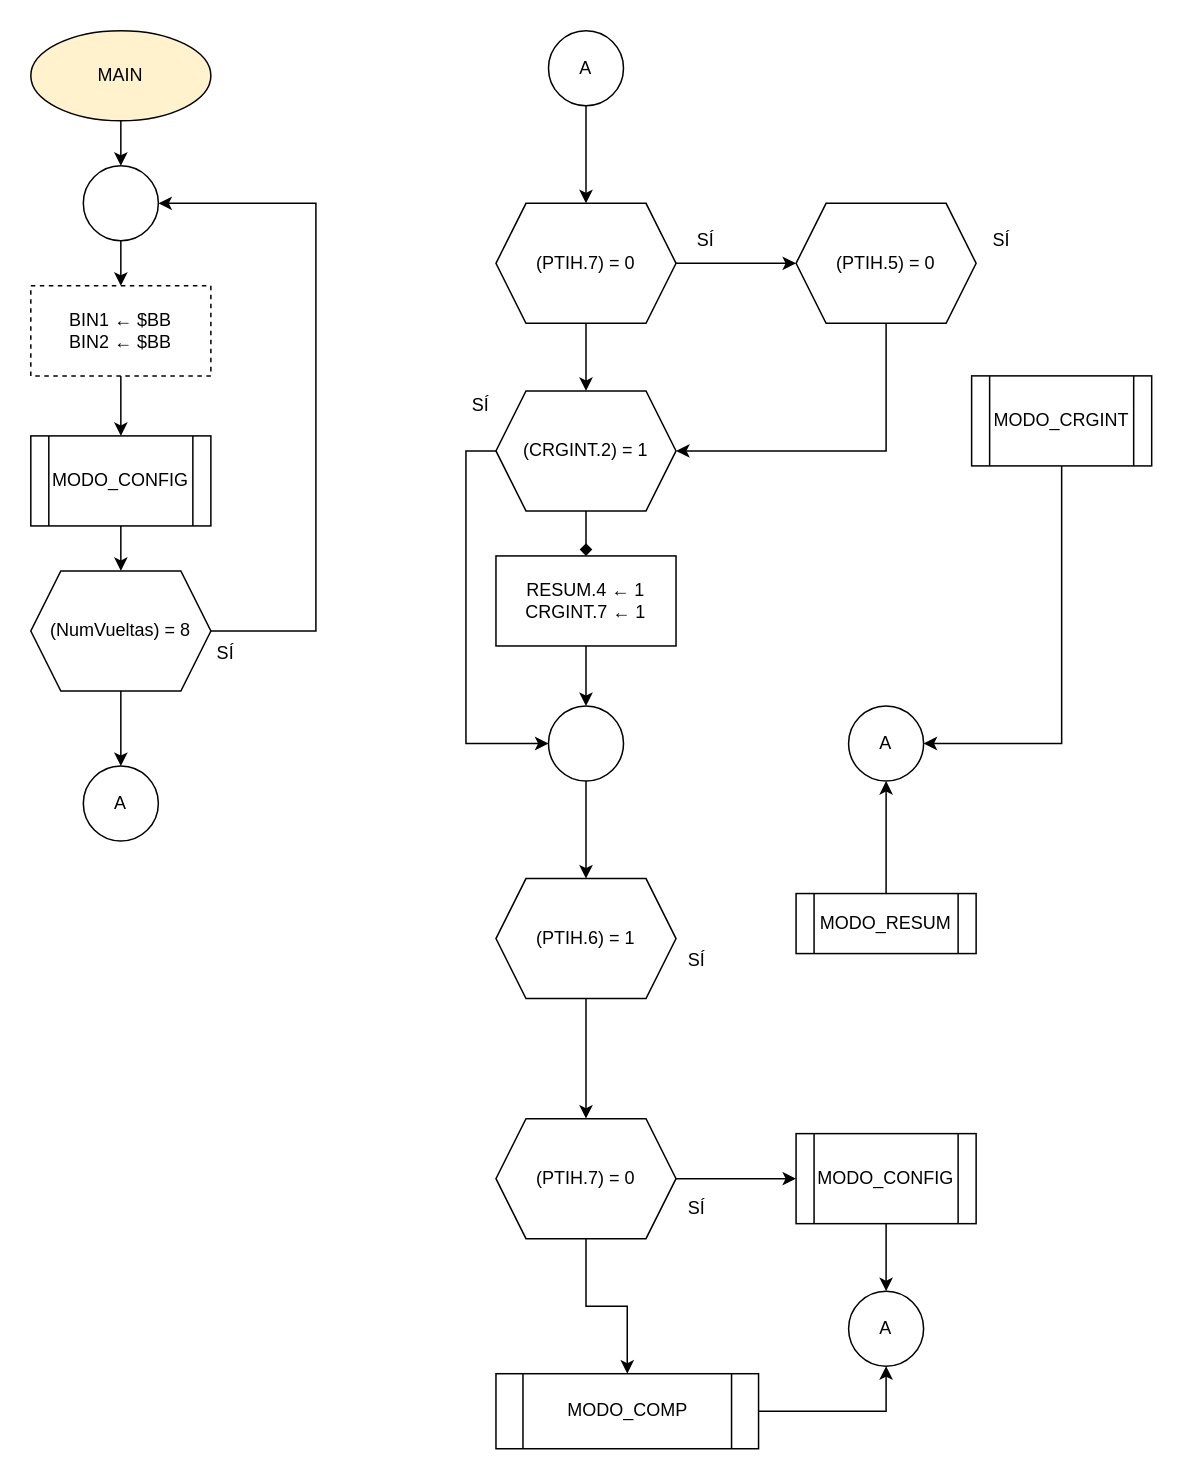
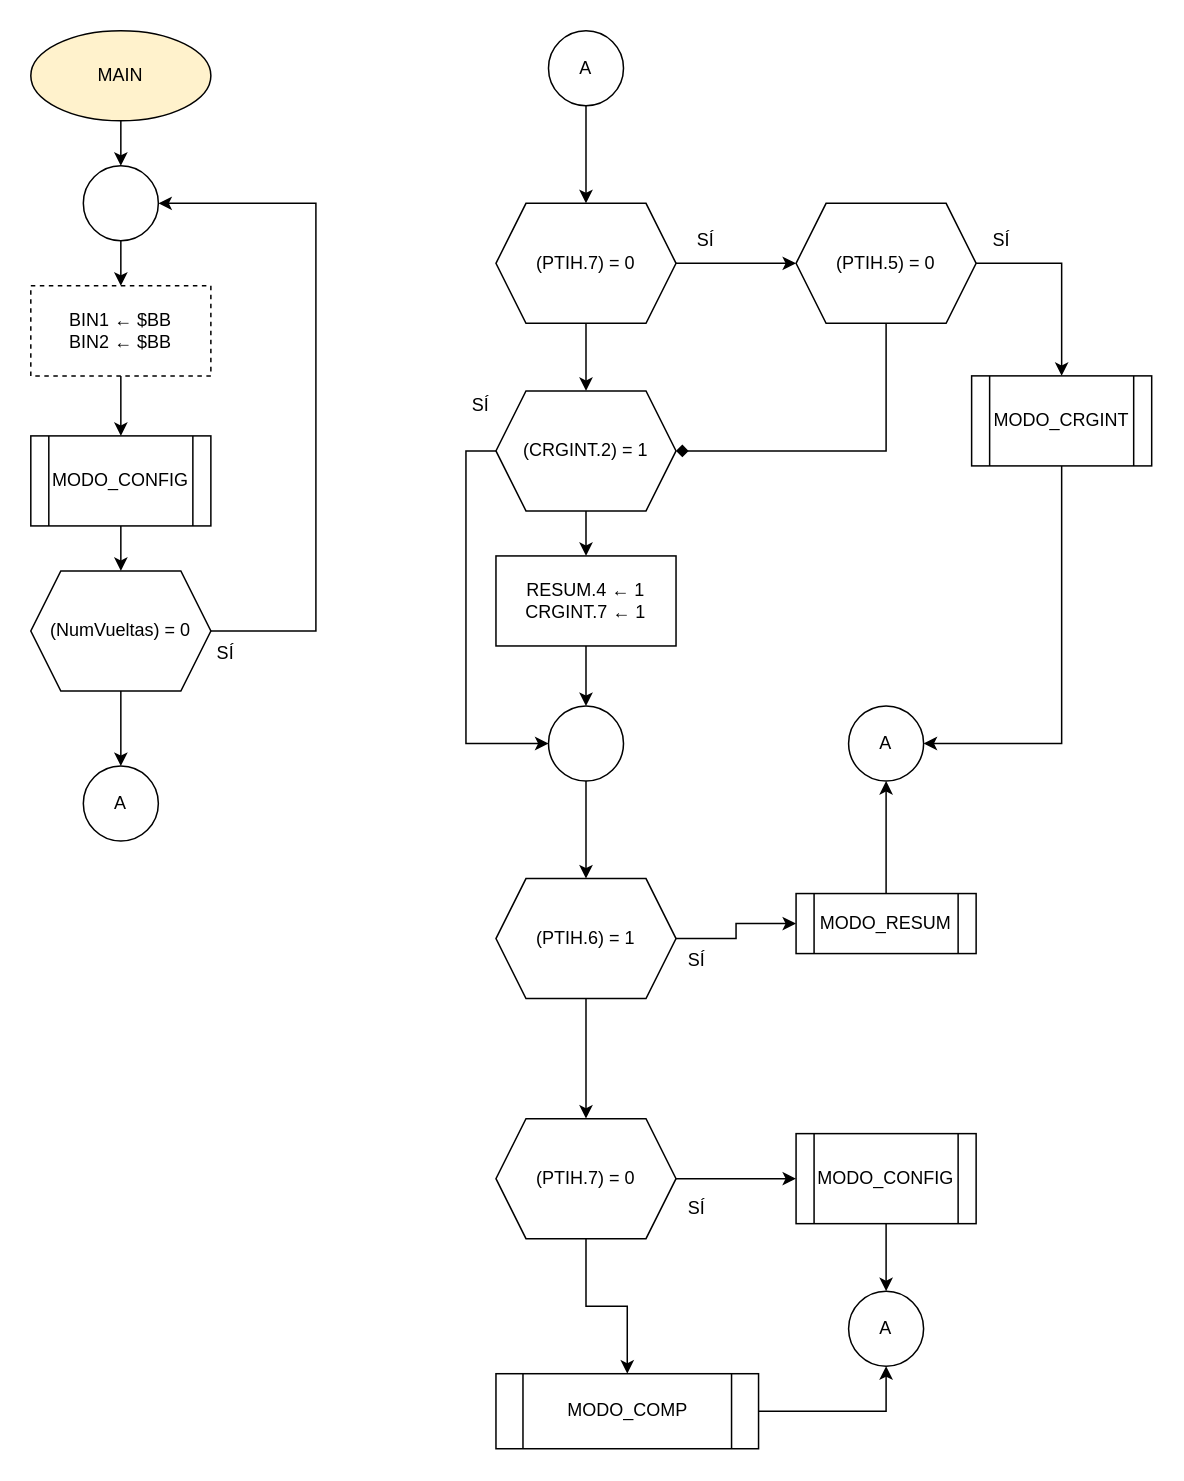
edge "(PTIH.5) = 0" -> "MODO_CRGINT": added
edge "(PTIH.5) = 0" -> "(CRGINT.2) = 1": arrowhead classic -> diamond
edge "(CRGINT.2) = 1" -> "RESUM.4 ← 1 CRGINT.7 ← 1": arrowhead diamond -> classic
node "(NumVueltas) = 8": label "(NumVueltas) = 8" -> "(NumVueltas) = 0"
edge "(PTIH.6) = 1" -> "MODO_RESUM": added
